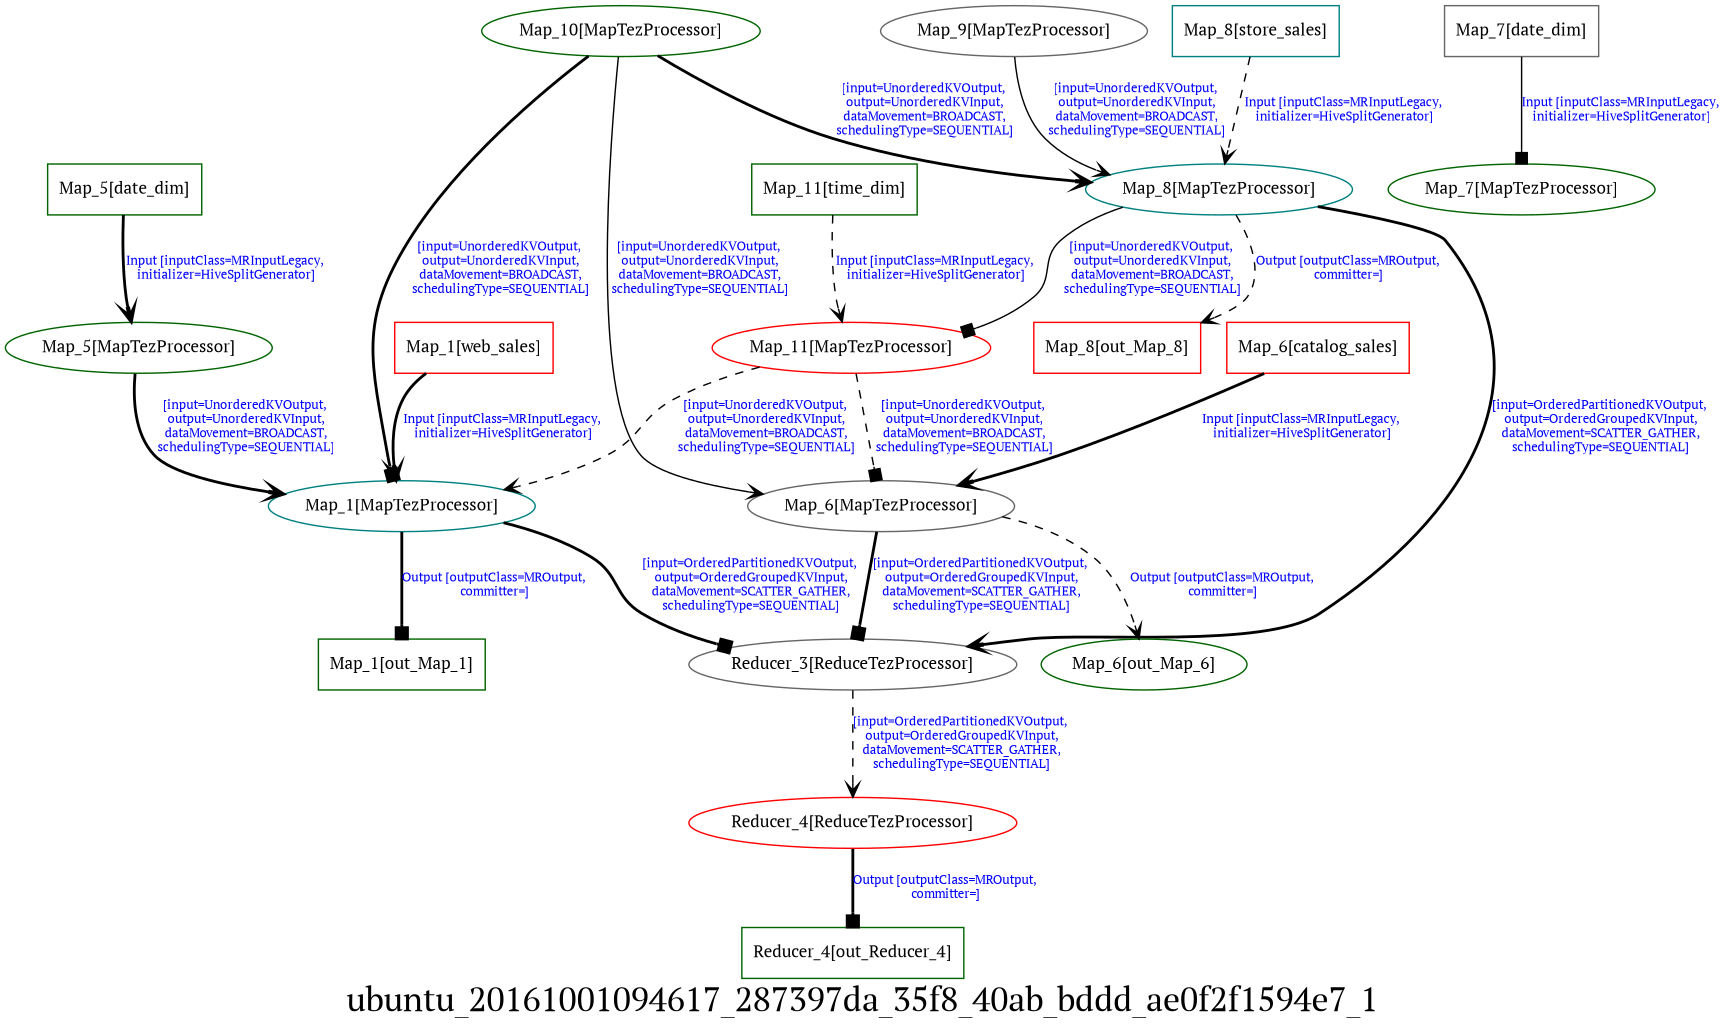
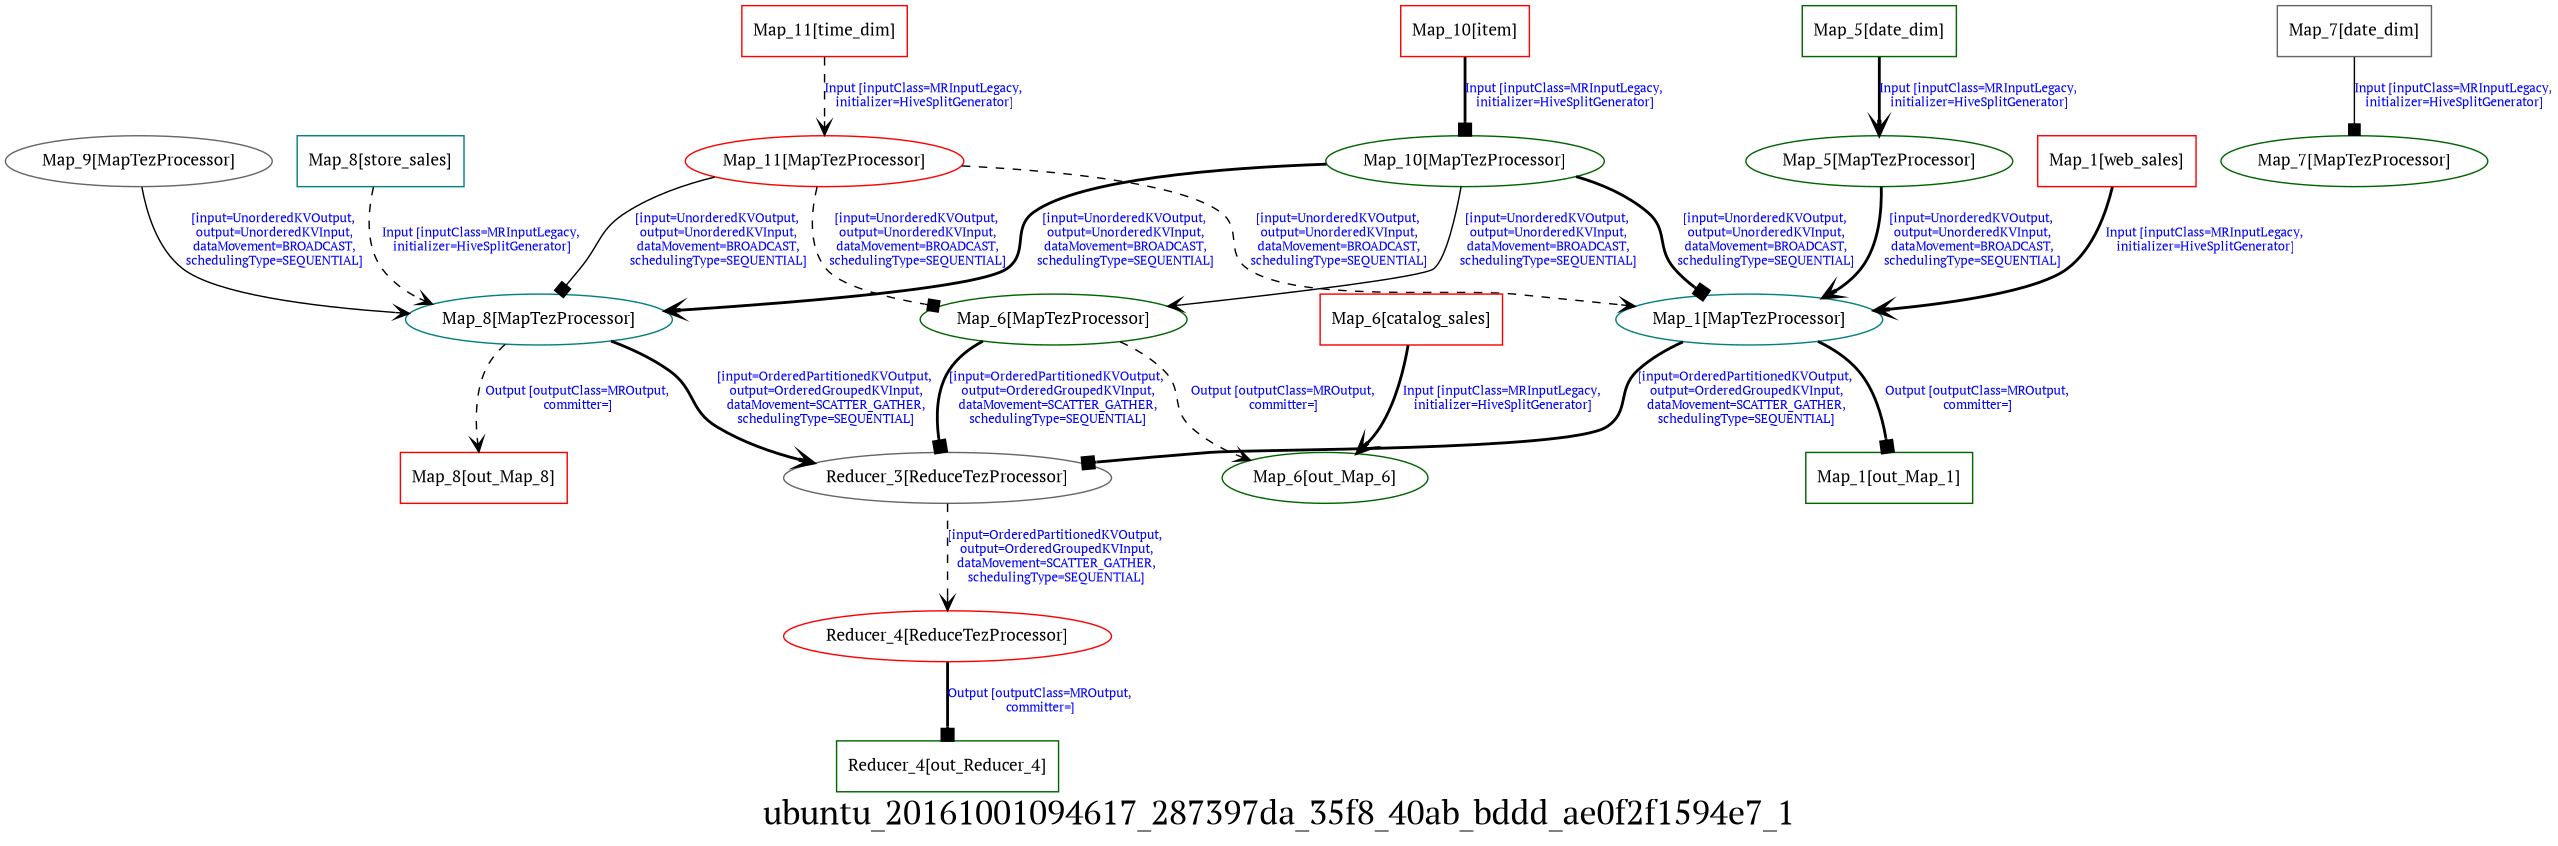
node "Map_10[item]": added
node "Map_11[time_dim]": color darkgreen -> red
edge "Map_8[MapTezProcessor]" -> "Map_11[MapTezProcessor]": reversed
edge "Map_6[catalog_sales]" -> "Map_6[MapTezProcessor]": now "Map_6[catalog_sales]" -> "Map_6[out_Map_6]"
node "Map_6[MapTezProcessor]": color gray40 -> darkgreen
